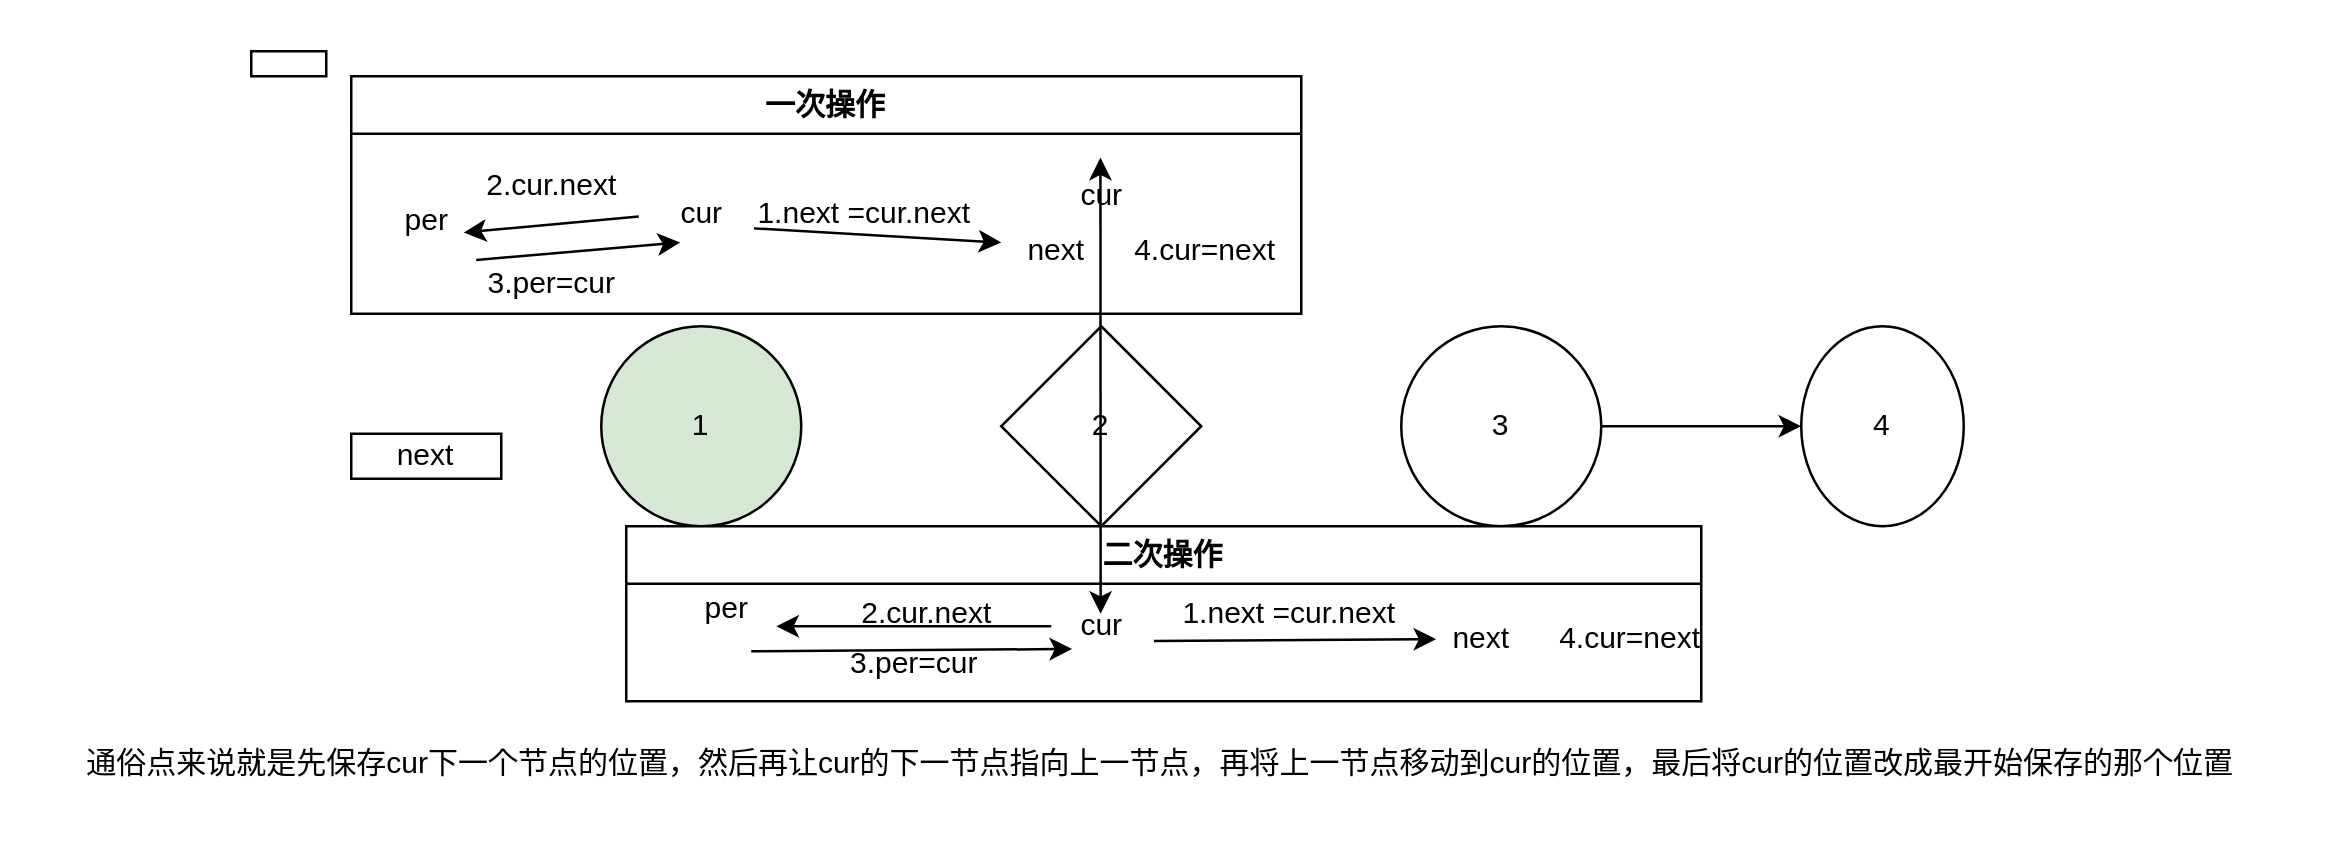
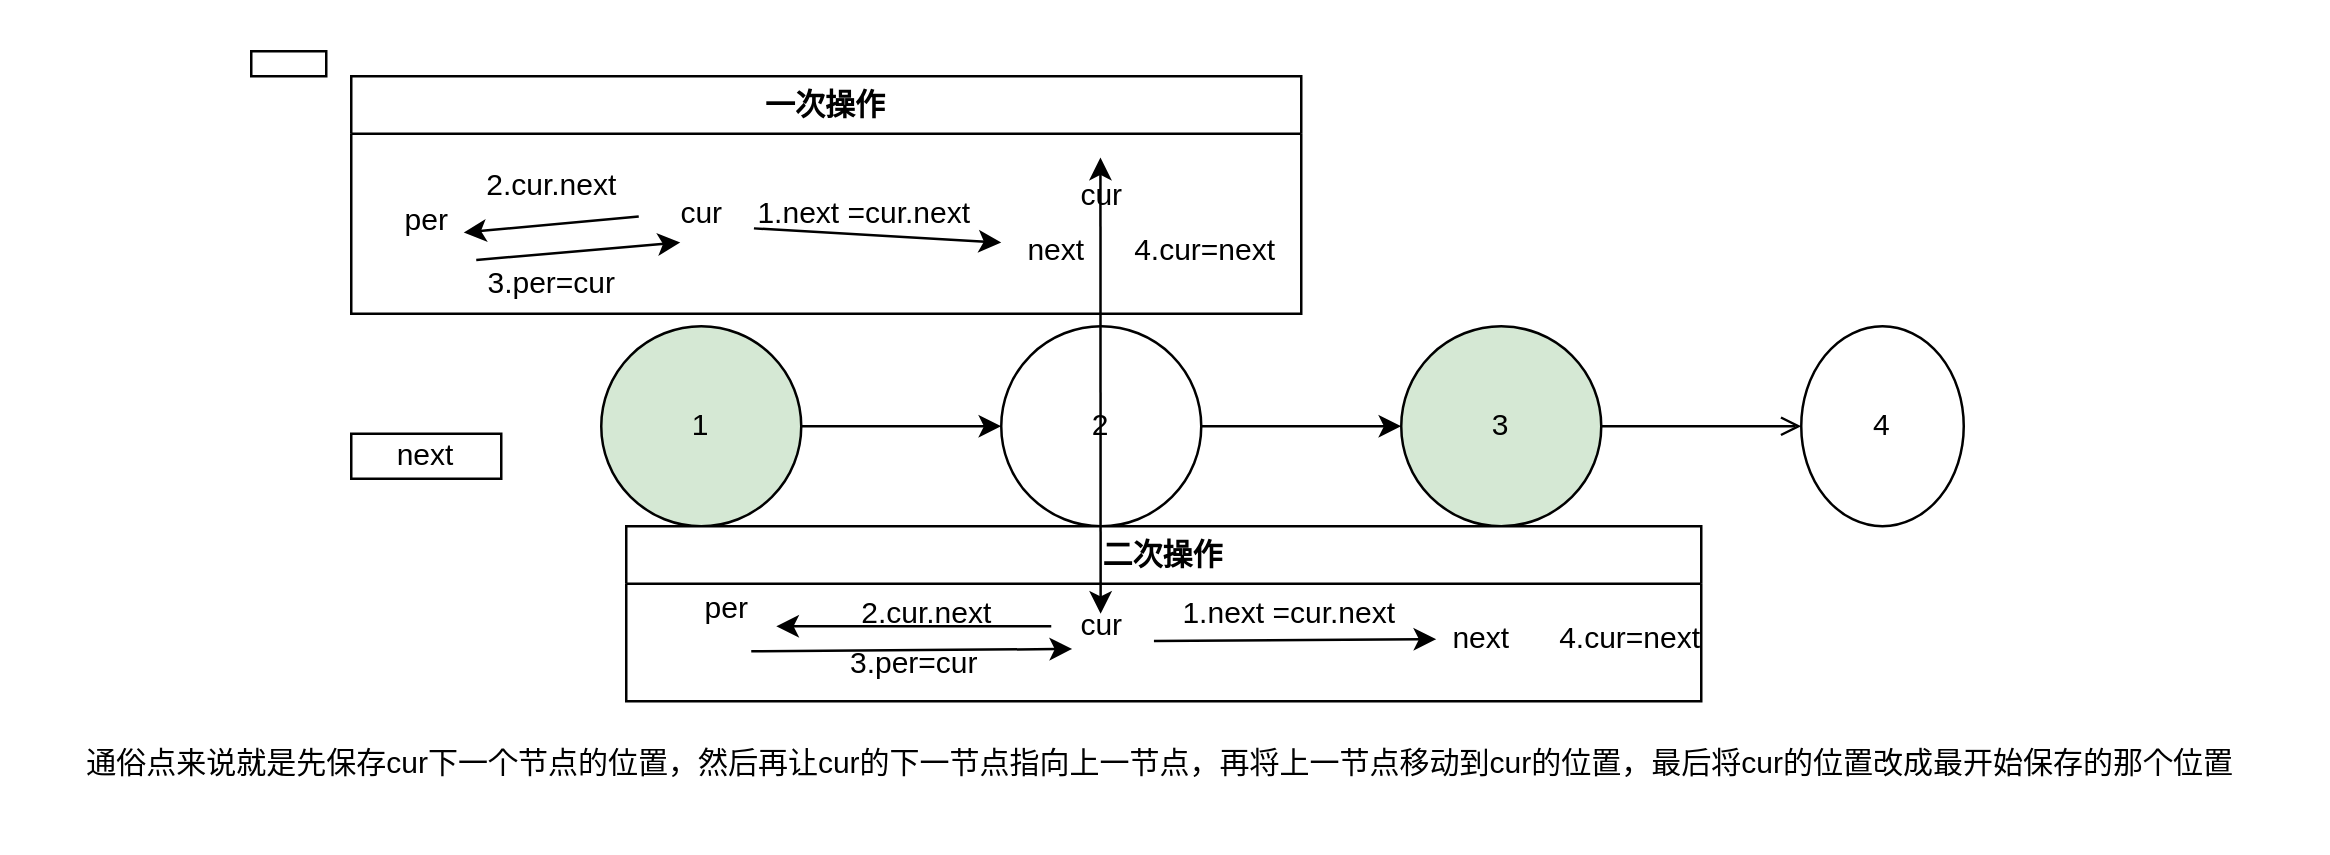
edge "1" -> "2": added
node "2": shape diamond -> ellipse
edge "2" -> "3": added
node "3": fillcolor #ffffff -> #d5e8d4
edge "3" -> "4": arrowhead classic -> open
